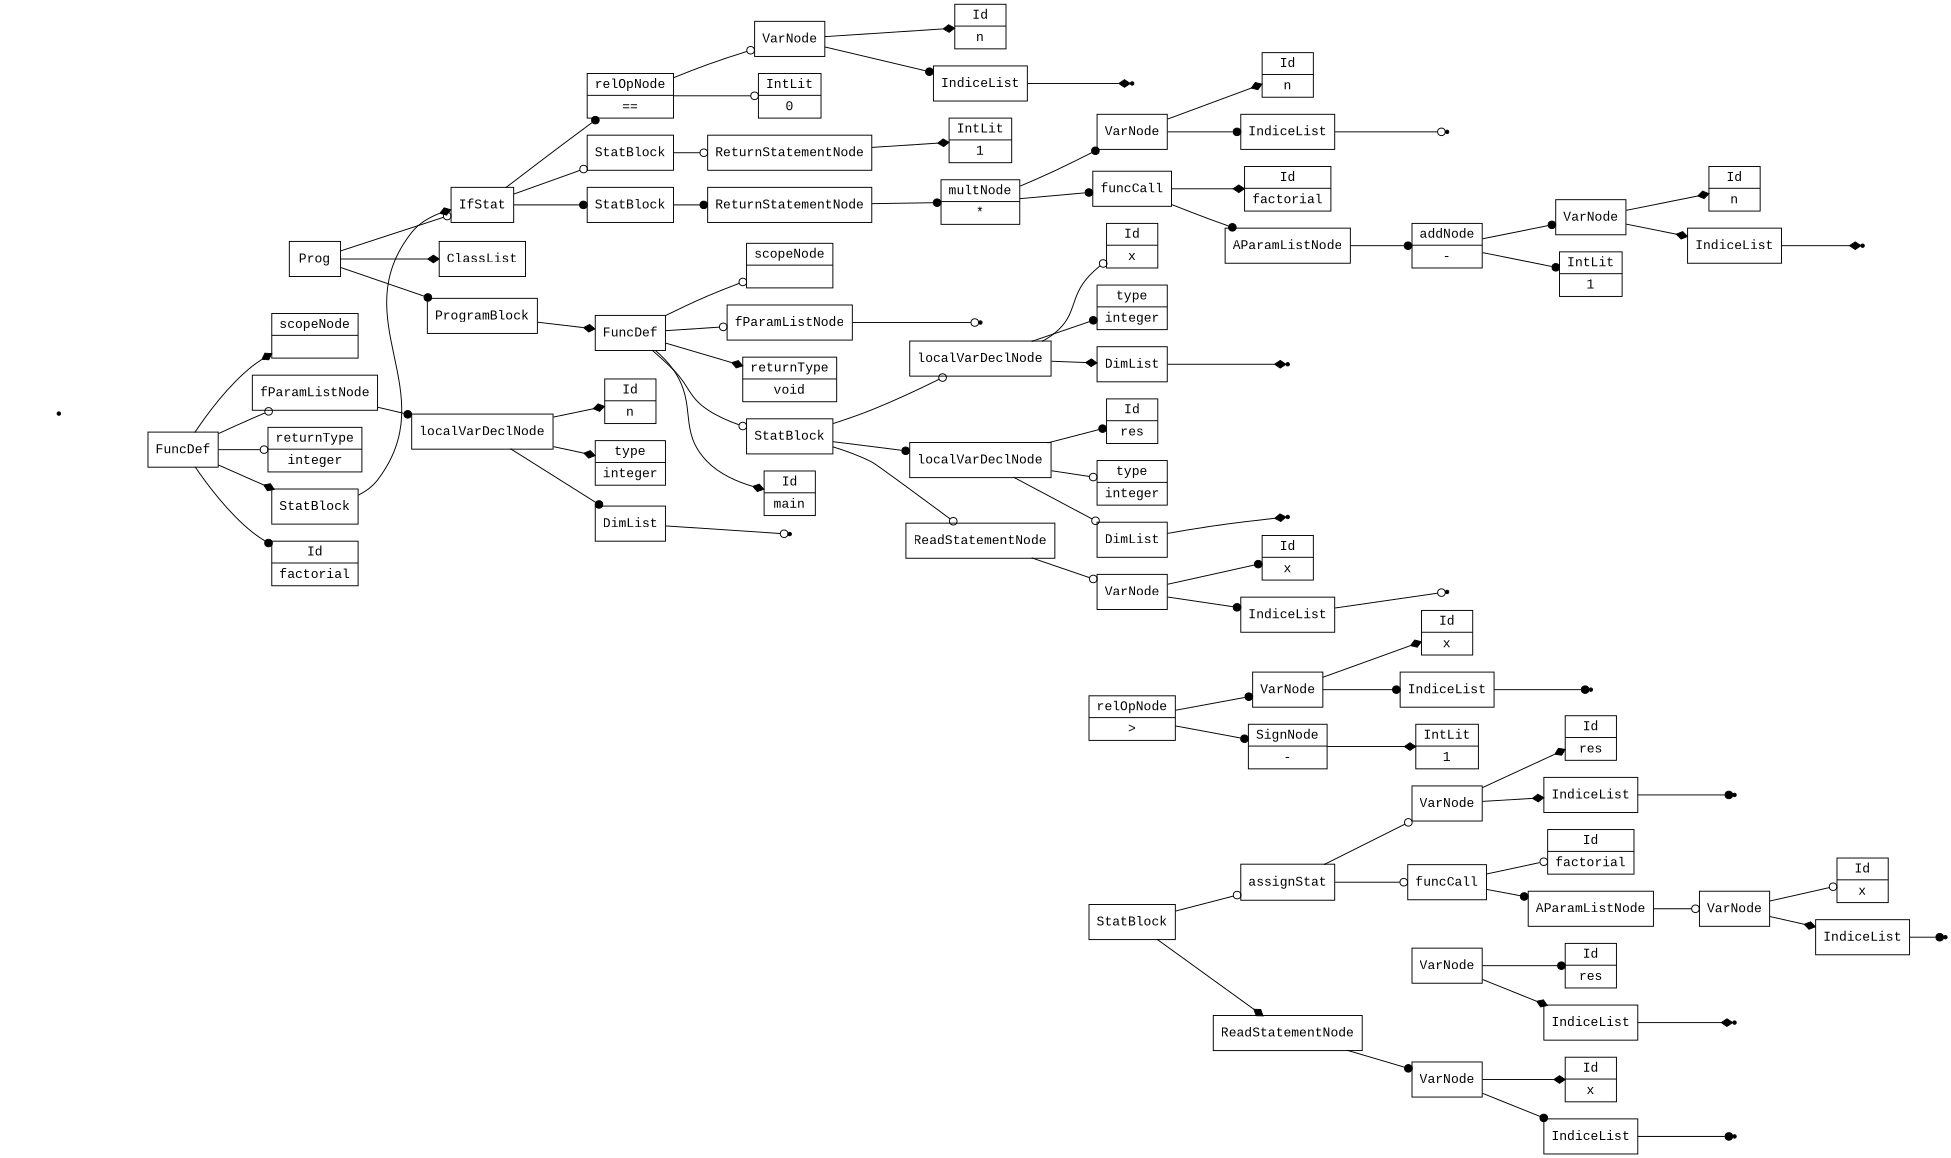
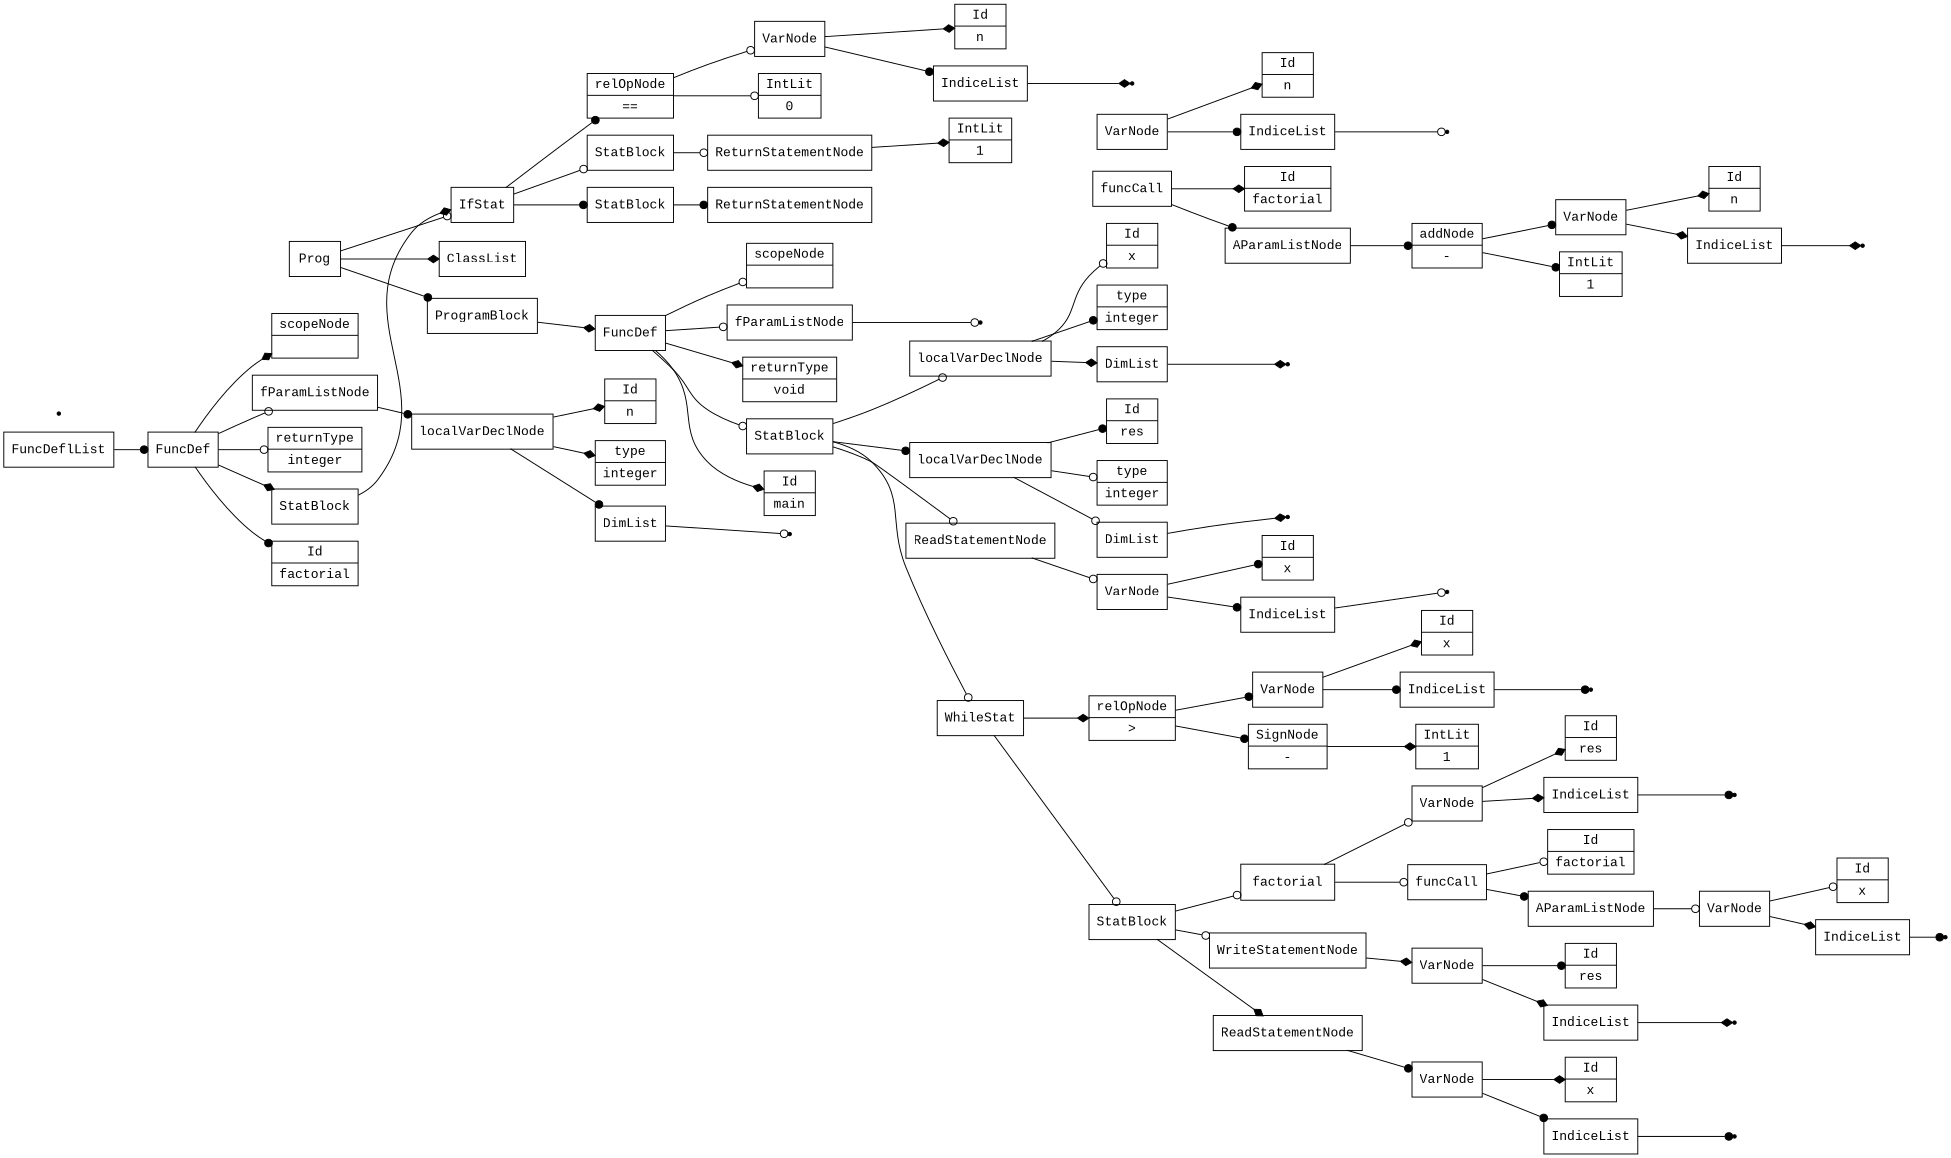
node "multNode": removed
node "FuncDeflList": added
node "WhileStat": added
node "assignStat": label "assignStat" -> "factorial"
node "WriteStatementNode": added
